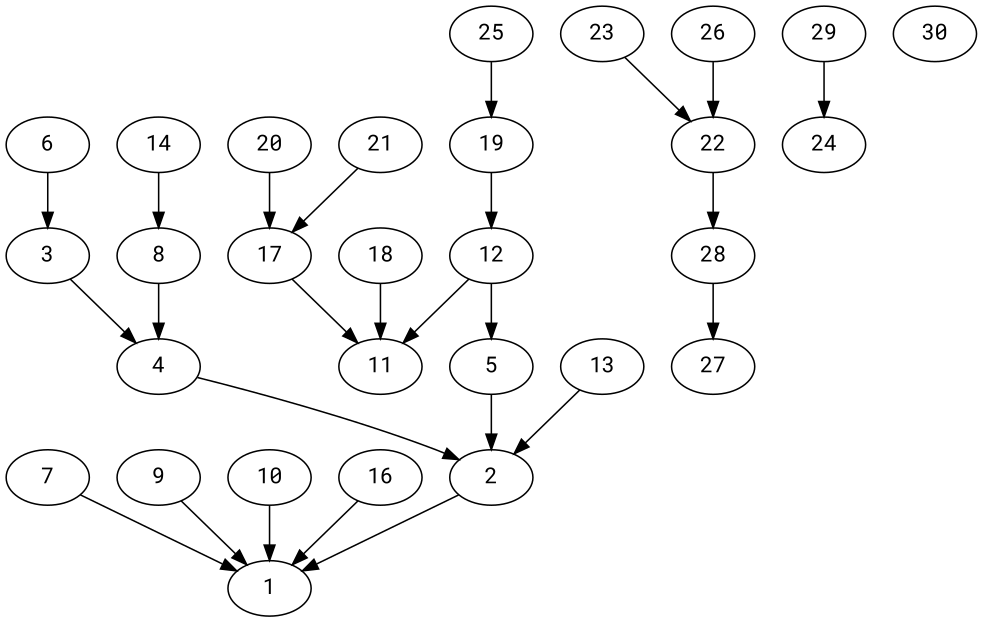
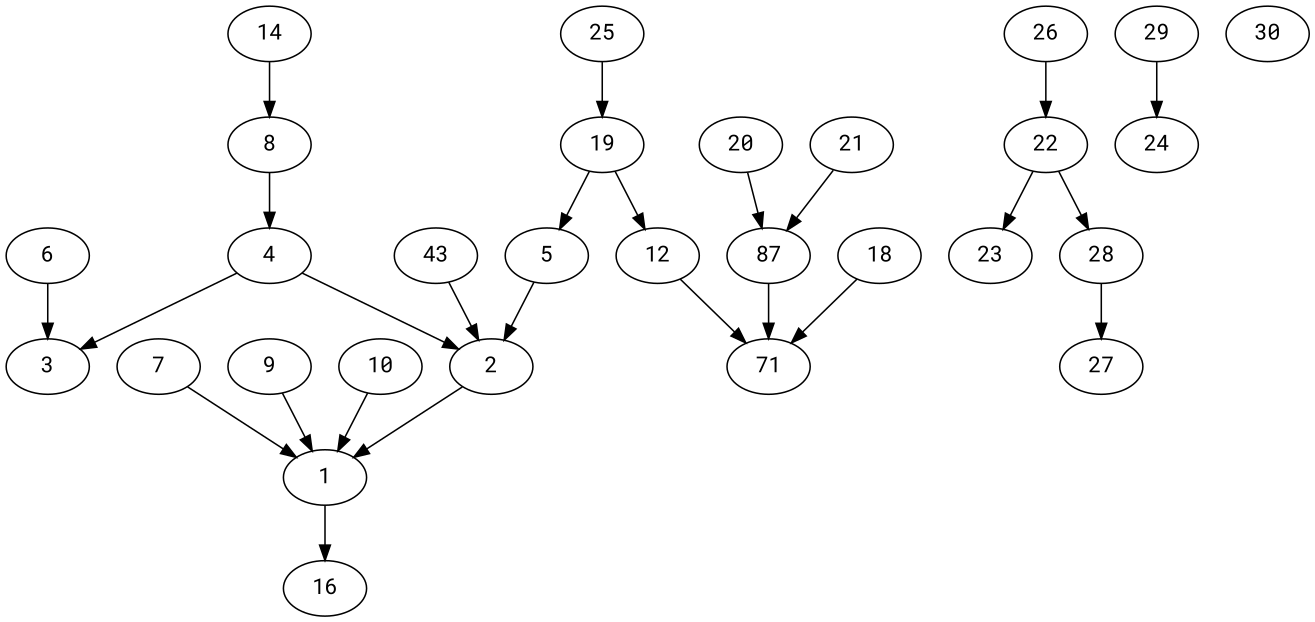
edge "23" -> "22": reversed
node "17": label "17" -> "87"
edge "12" -> "5": now "19" -> "5"
edge "3" -> "4": reversed
node "11": label "11" -> "71"
node "13": label "13" -> "43"
edge "16" -> "1": reversed
